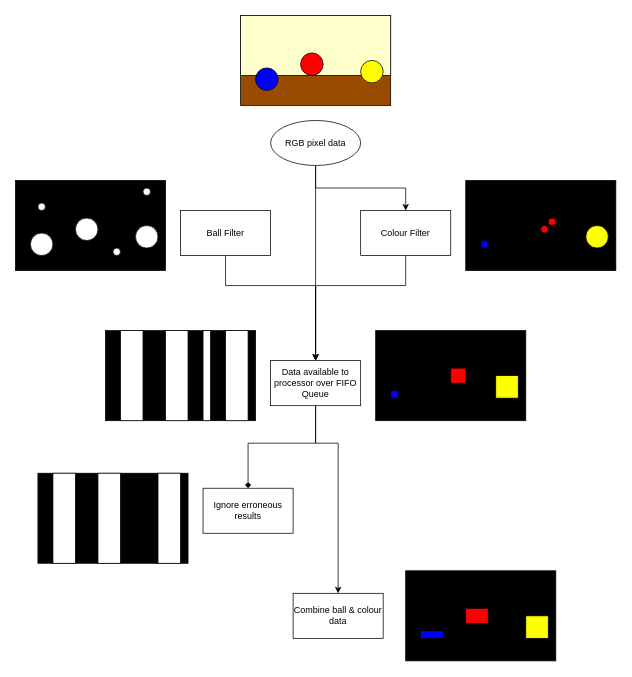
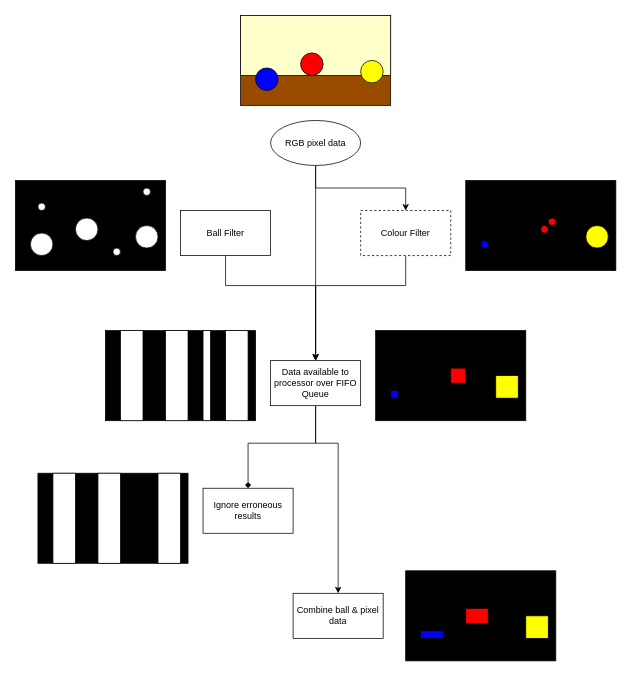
node "Colour Filter": style solid -> dashed
node "Combine ball & colour data": label "Combine ball & colour data" -> "Combine ball & pixel data"
